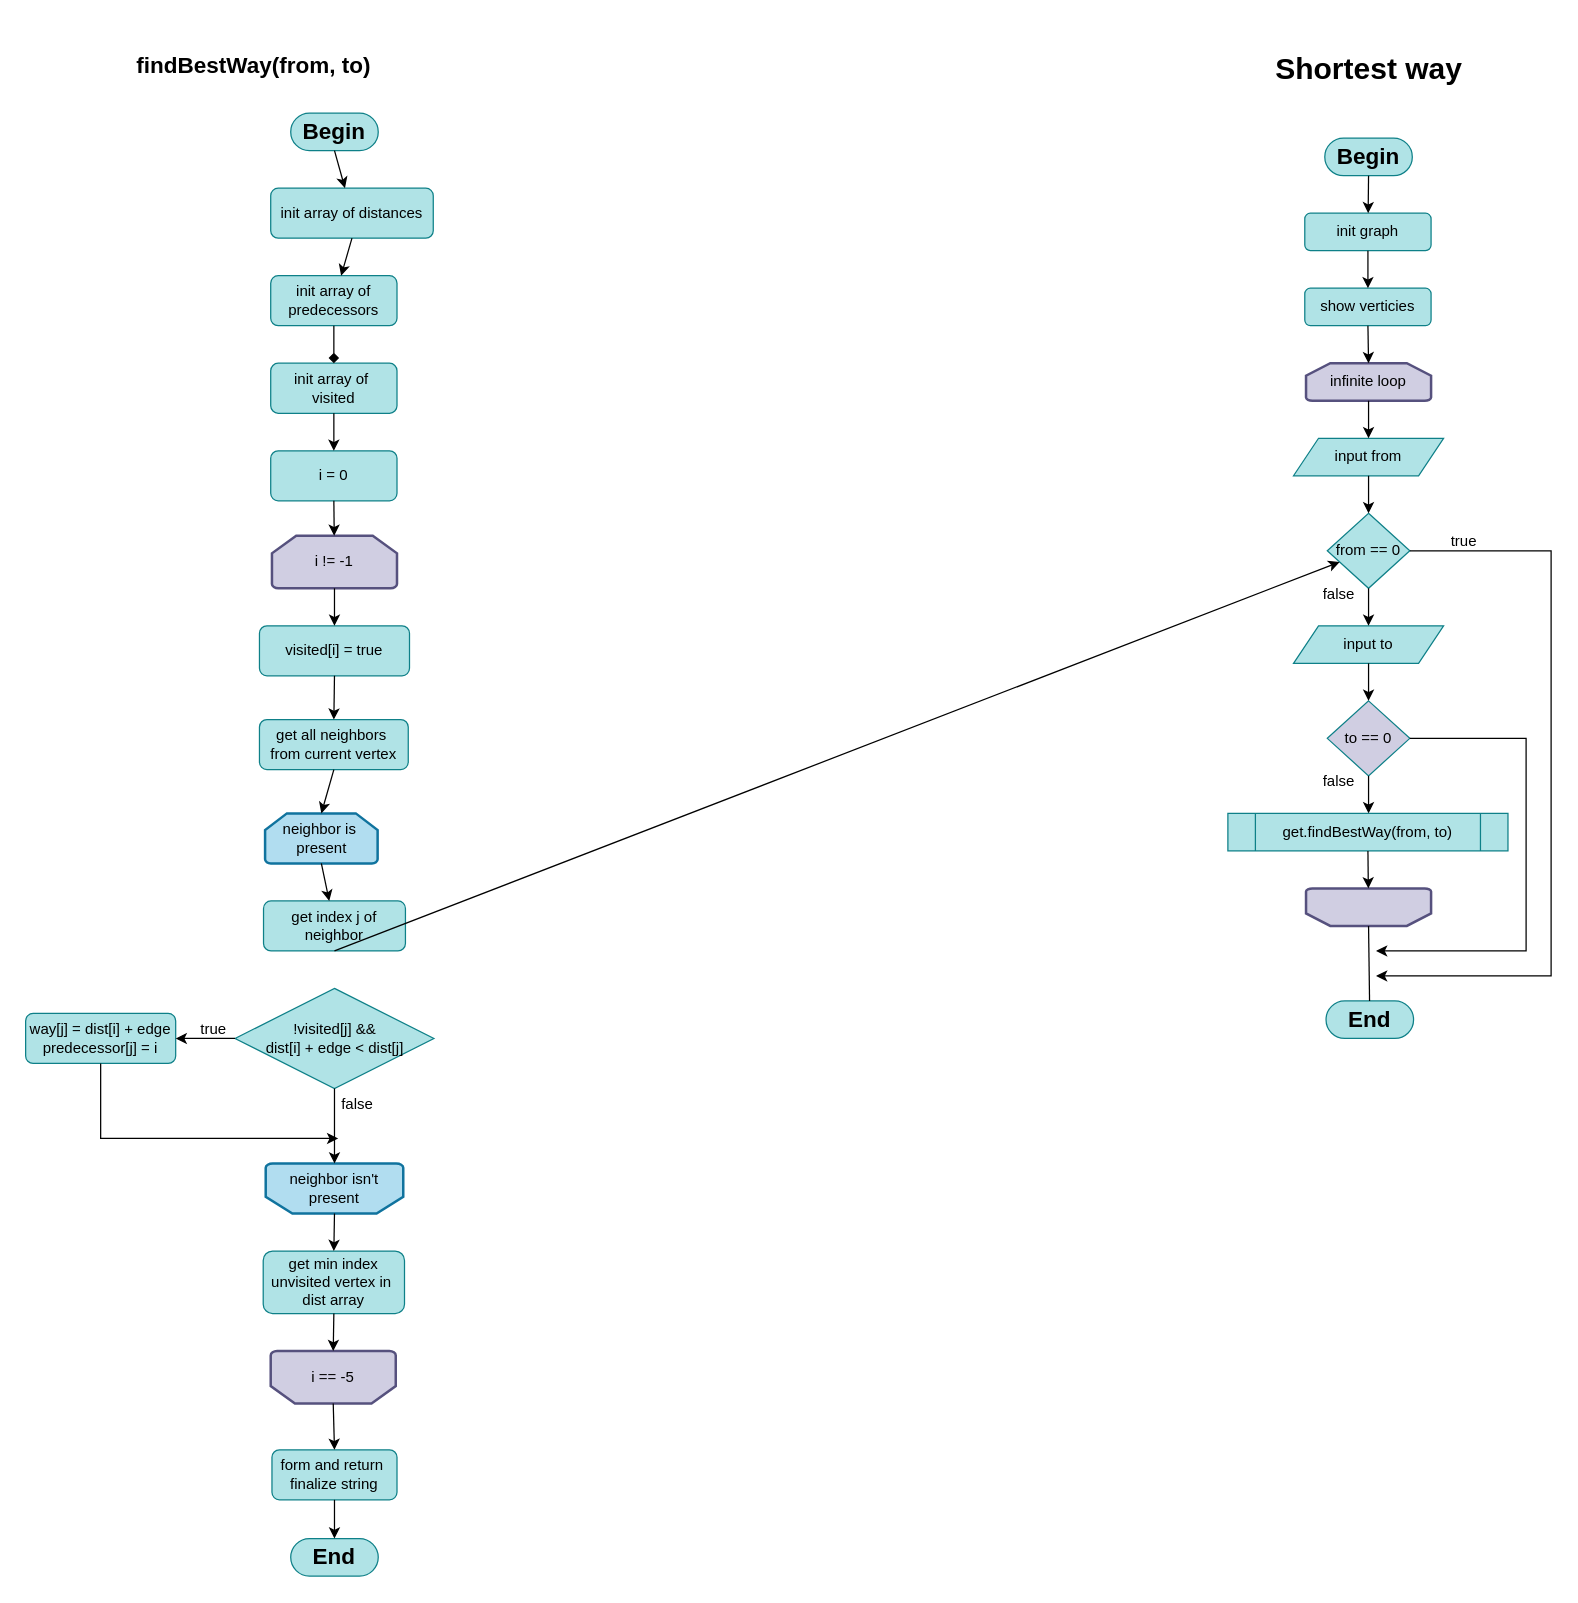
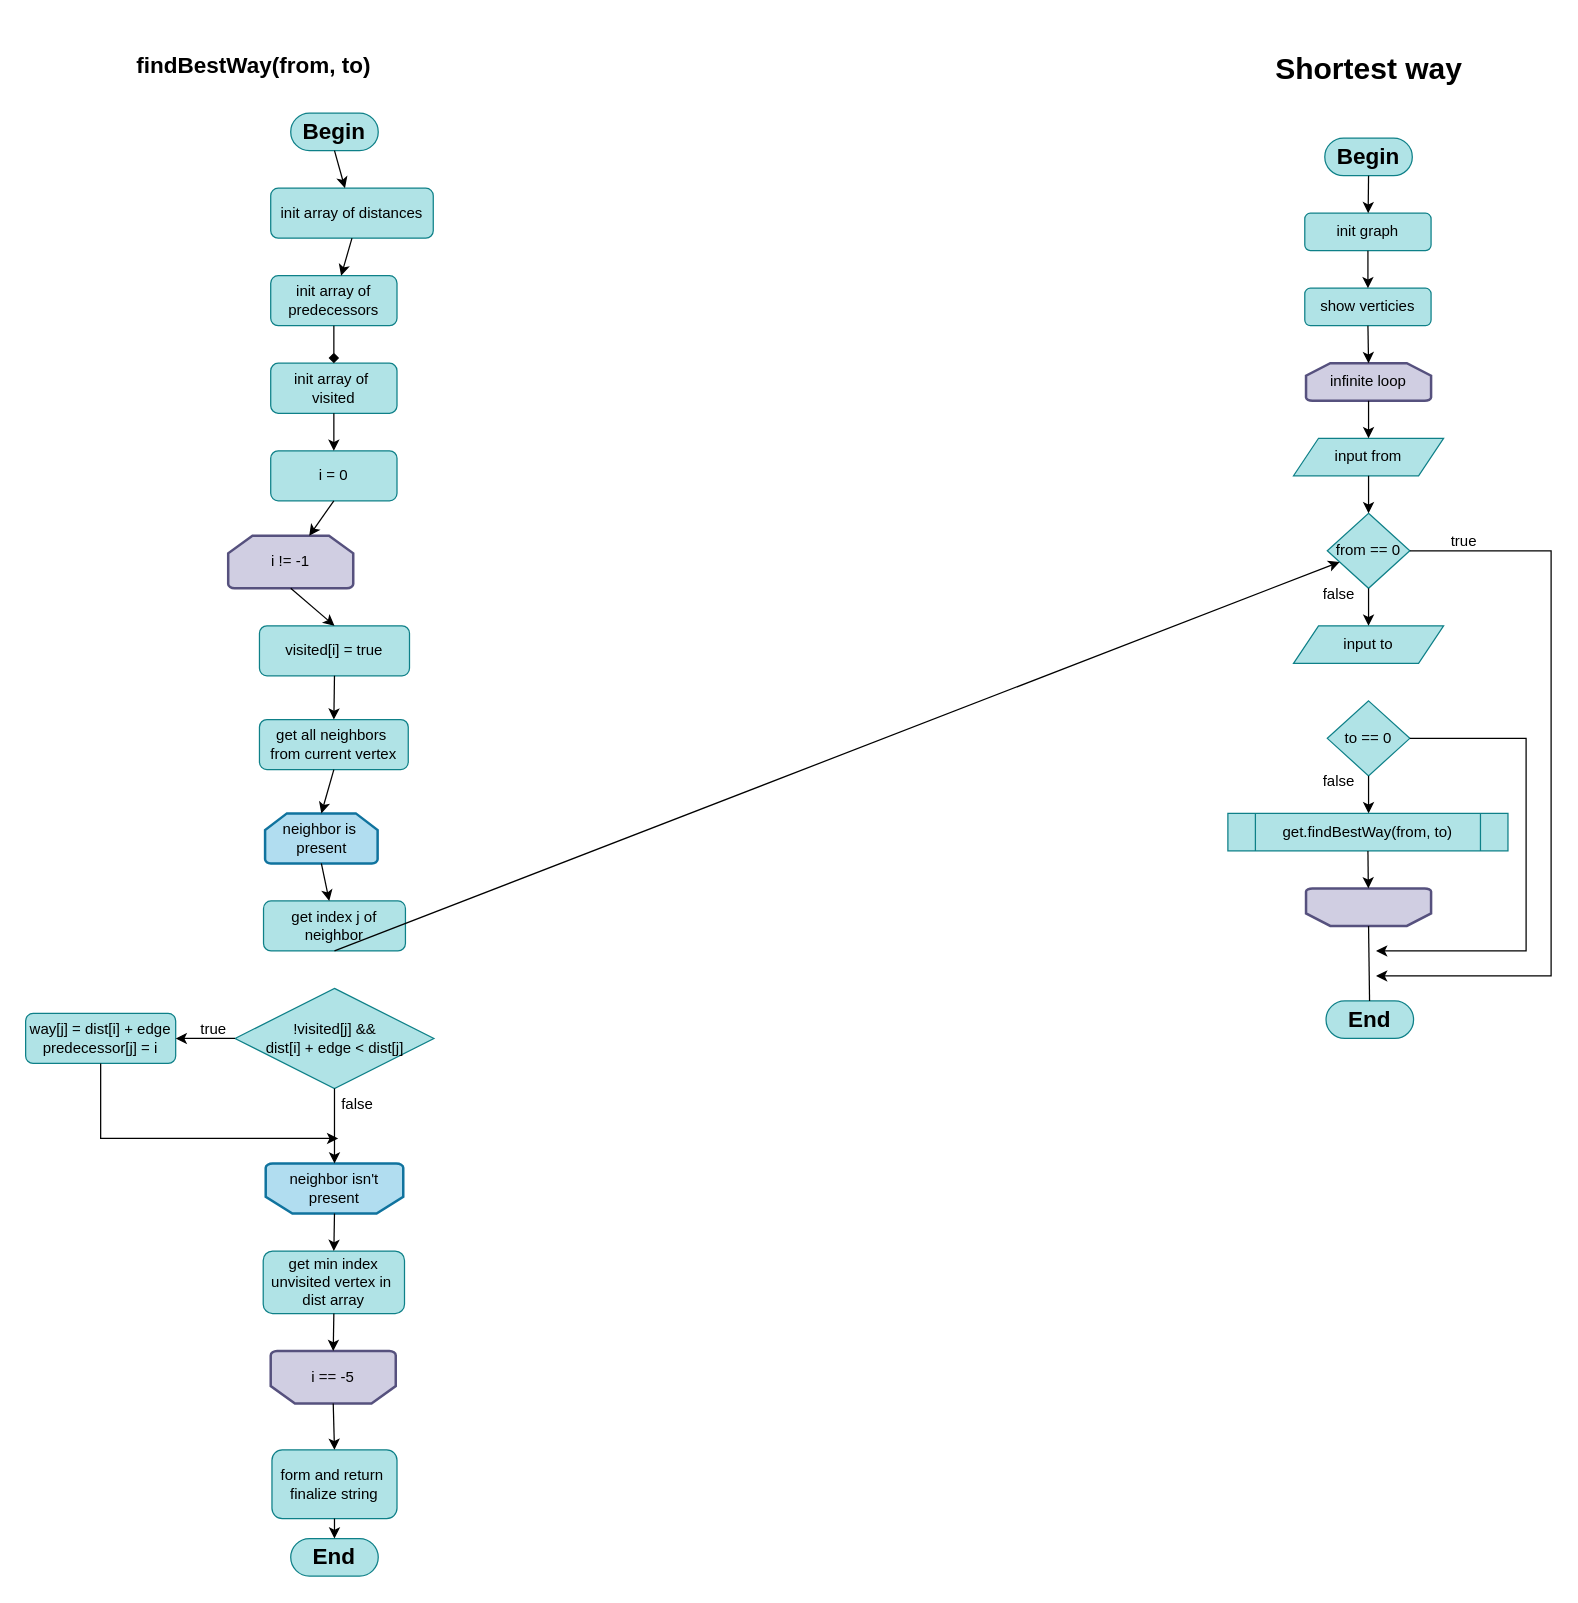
node "i != -1": moved (334, 562) -> (291, 562)
edge "input to" -> "to == 0": removed
node "to == 0": fillcolor #d0cee2 -> #b0e3e6
node "form and return finalize string": size 125x50 -> 125x69
